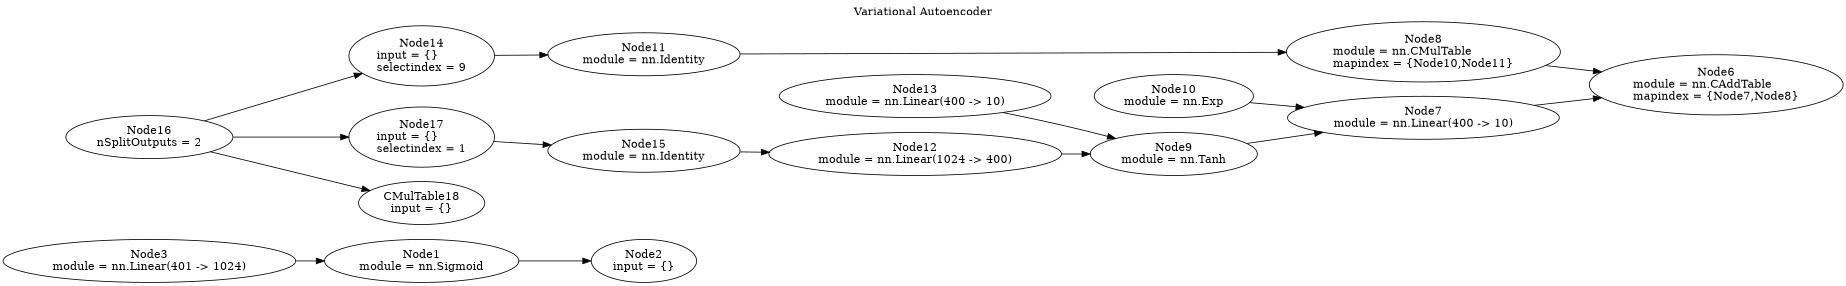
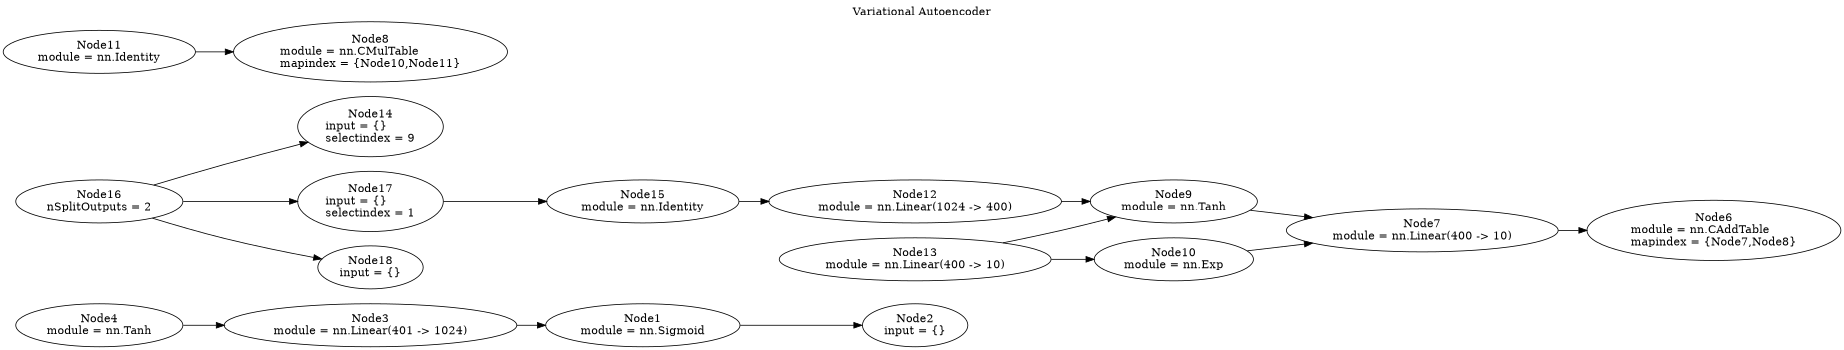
edge "Node14 input = {} selectindex = 9" -> "Node11 module = nn.Identity": removed
edge "Node8 module = nn.CMulTable mapindex = {Node10,Node11}" -> "Node6 module = nn.CAddTable mapindex = {Node7,Node8}": removed
node "CMulTable18 input = {}": label "CMulTable18 input = {}" -> "Node18 input = {}"
edge "Node13 module = nn.Linear(400 -> 10)" -> "Node10 module = nn.Exp": added
node "Node4 module = nn.Tanh": added
